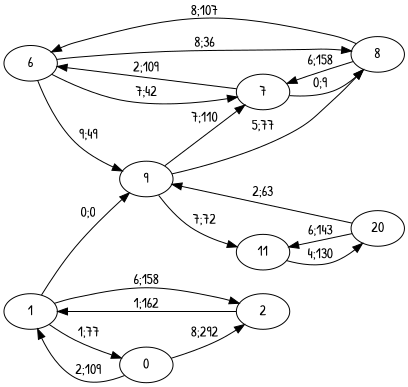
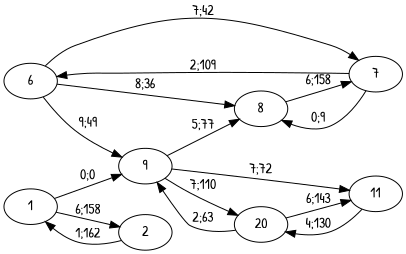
edge "8" -> "6": removed, label "8;107"
edge "9" -> "7": now "9" -> "20"
node "0": removed
